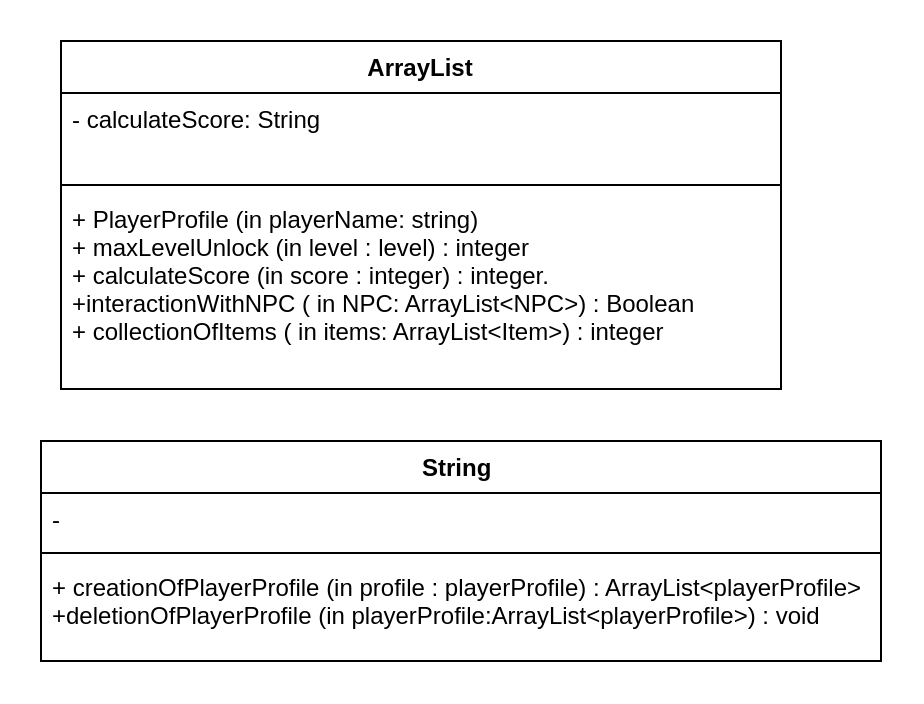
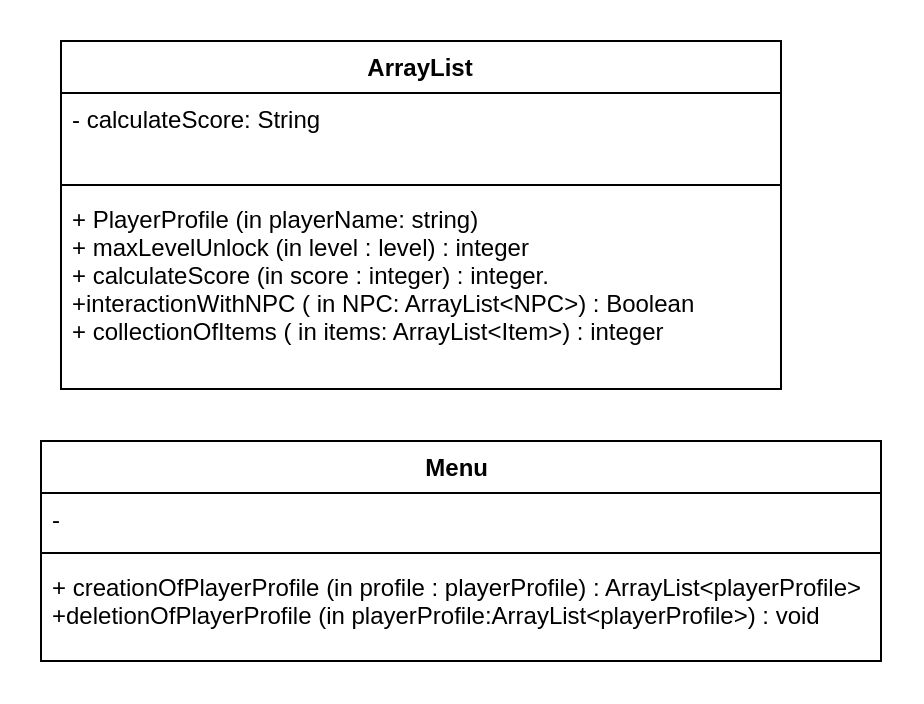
node "String": label "String" -> "Menu"
